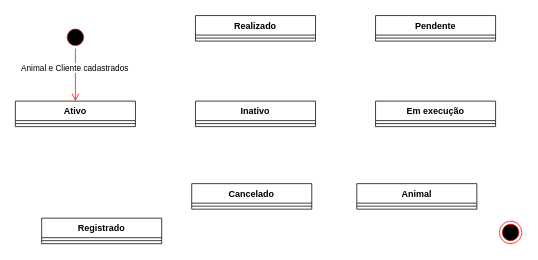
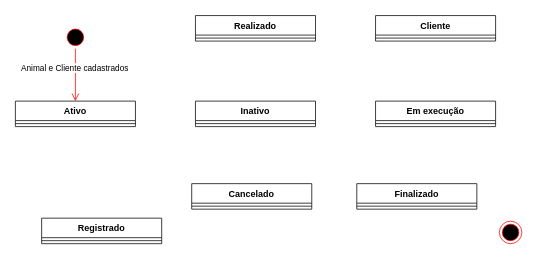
node "Pendente": label "Pendente" -> "Cliente"
node "Animal": label "Animal" -> "Finalizado"
